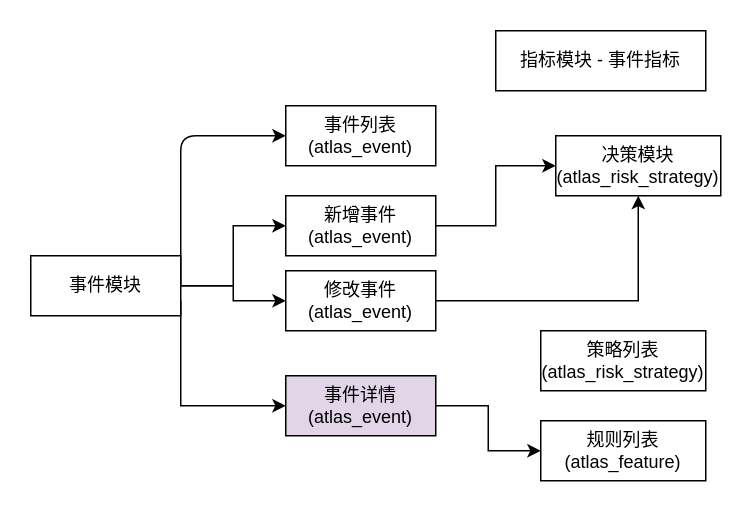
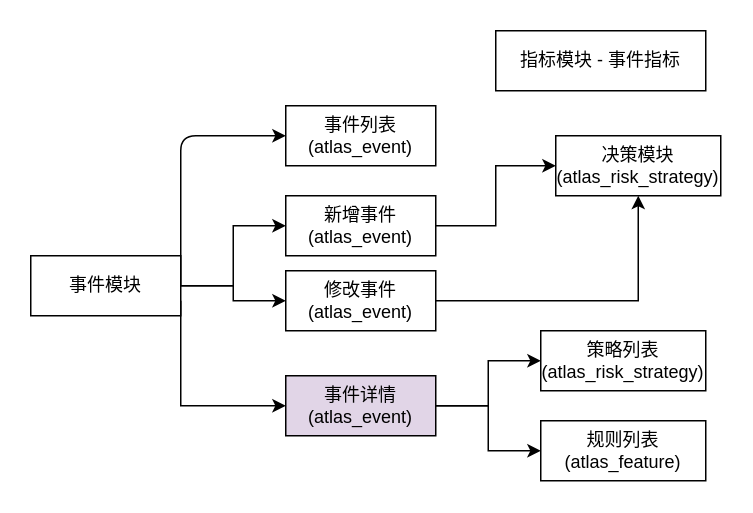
edge "事件详情(atlas_event)" -> "策略列表(atlas_risk_strategy)": added
